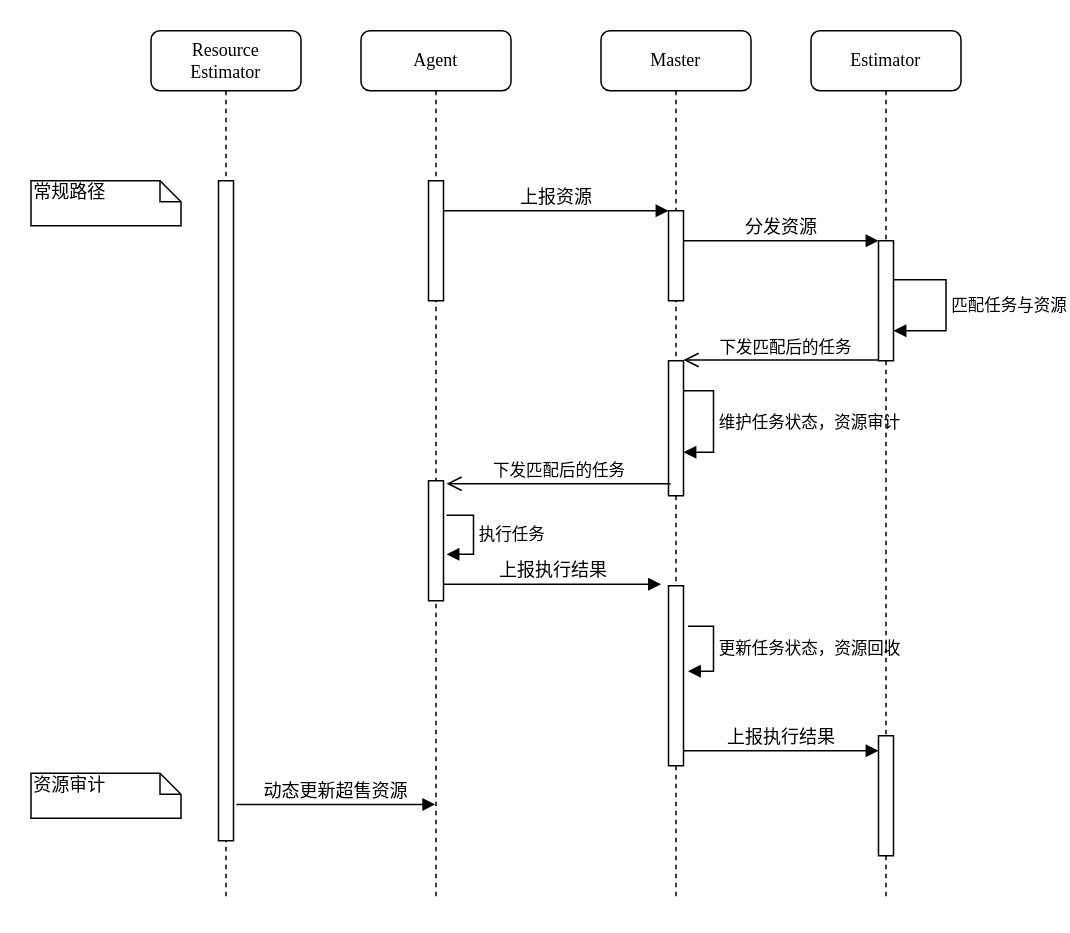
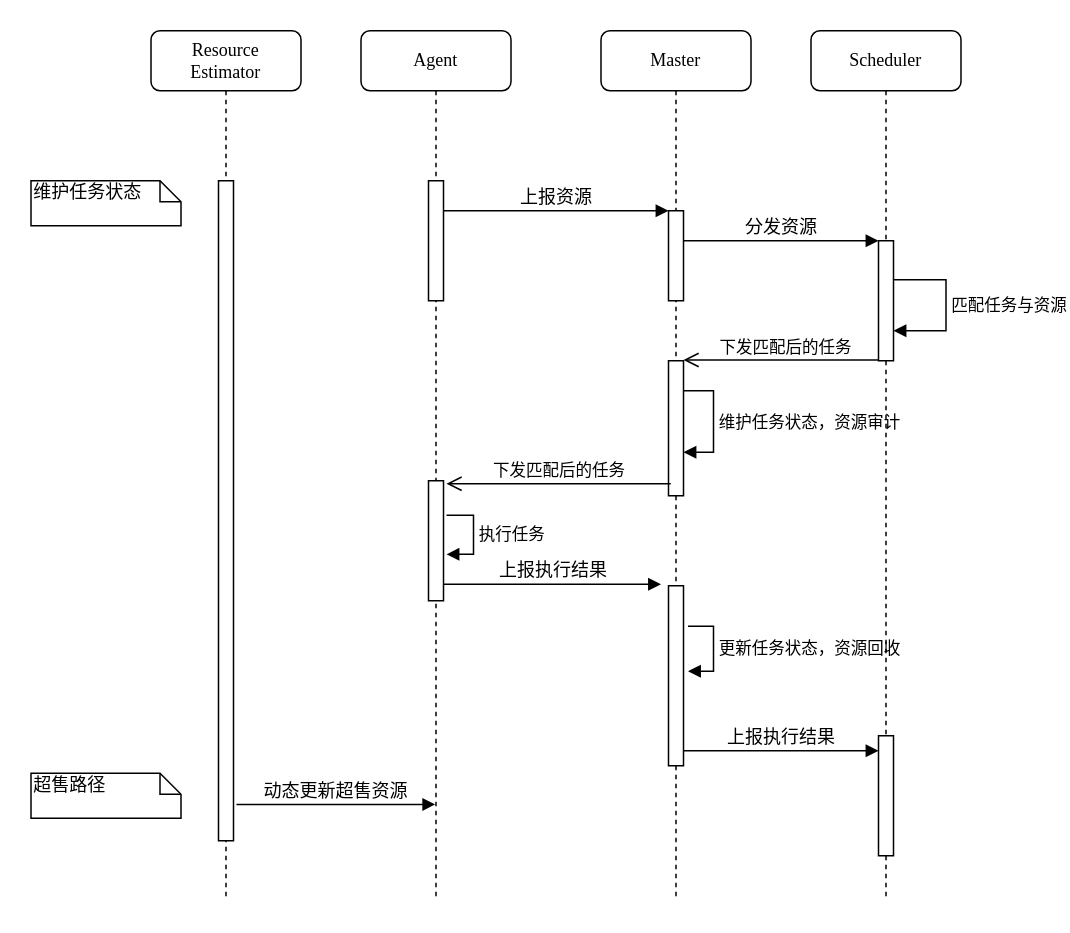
node "Estimator": label "Estimator" -> "Scheduler"
node "常规路径": label "常规路径" -> "维护任务状态"
node "资源审计": label "资源审计" -> "超售路径"
